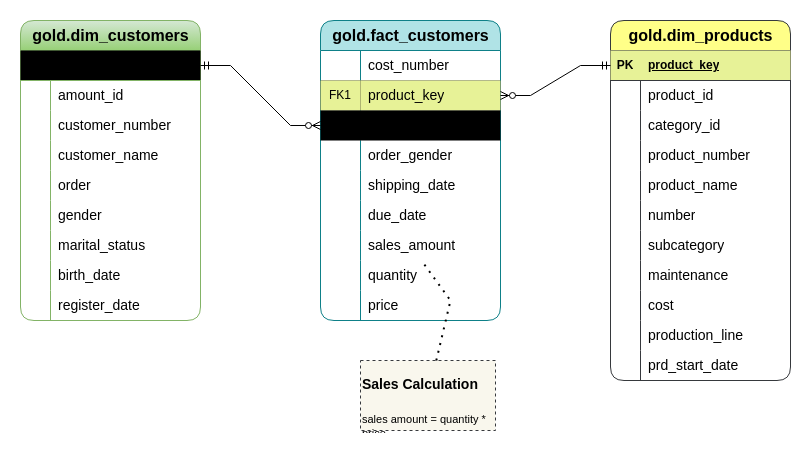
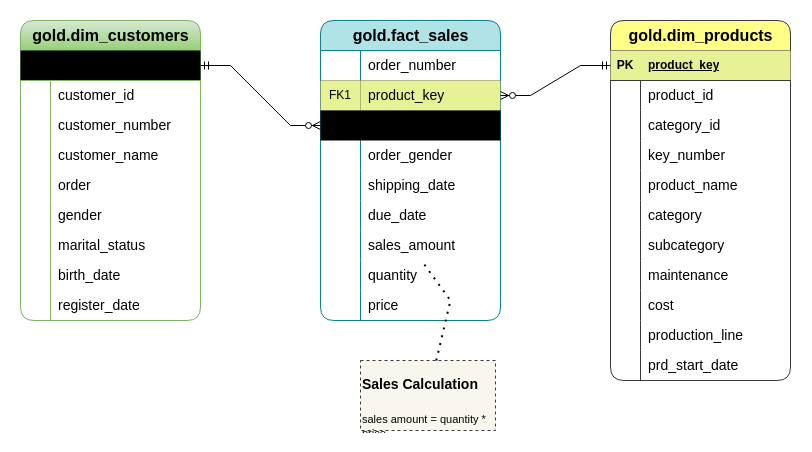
node "gold.fact_customers": label "gold.fact_customers" -> "gold.fact_sales"
node "cost_number": label "cost_number" -> "order_number"
node "amount_id": label "amount_id" -> "customer_id"
node "product_number": label "product_number" -> "key_number"
node "number": label "number" -> "category"
